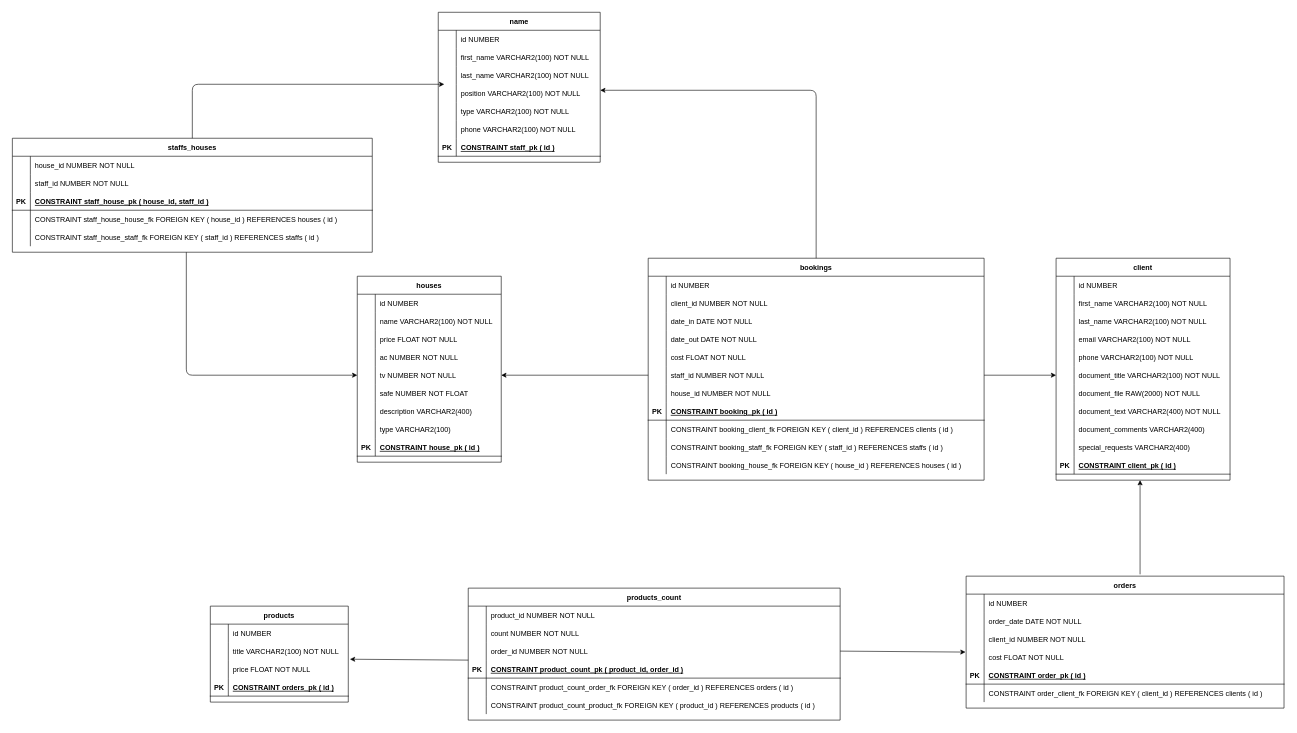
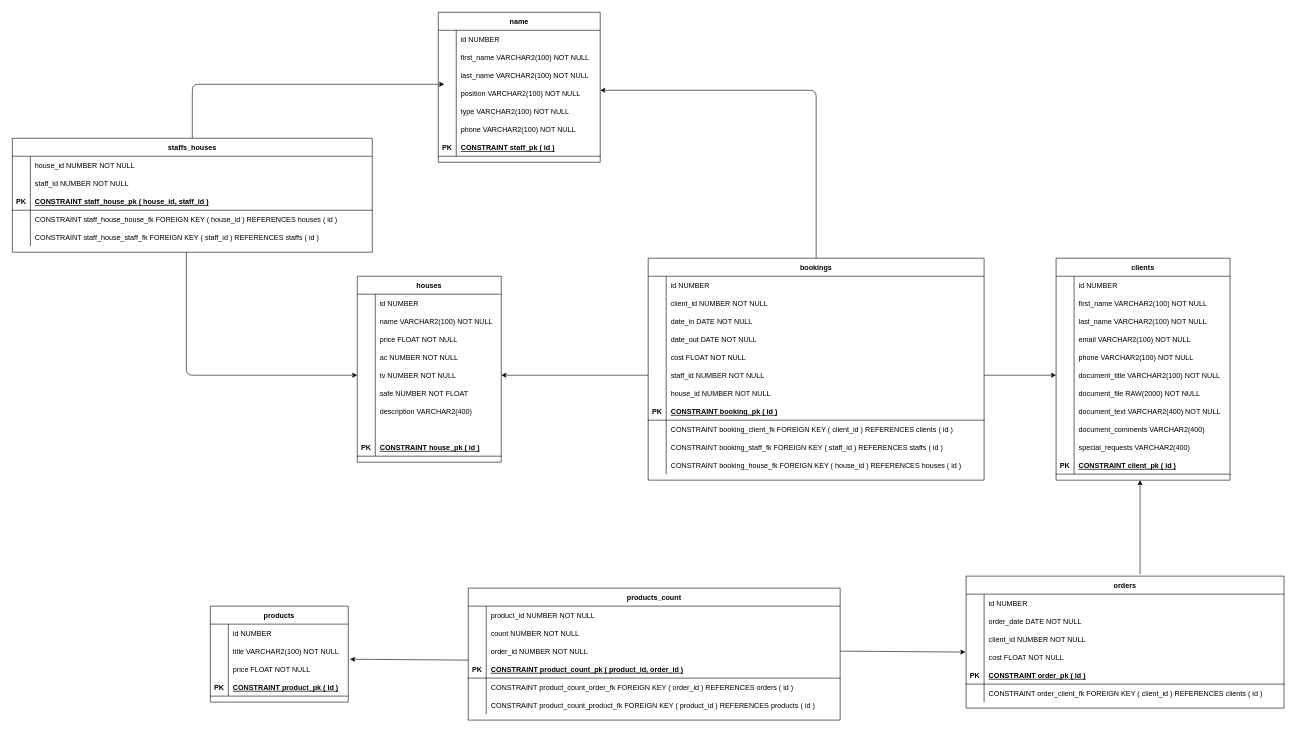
node "client": label "client" -> "clients"
node "type VARCHAR2(100)": removed
node "CONSTRAINT orders_pk ( id )": label "CONSTRAINT orders_pk ( id )" -> "CONSTRAINT product_pk ( id )"
